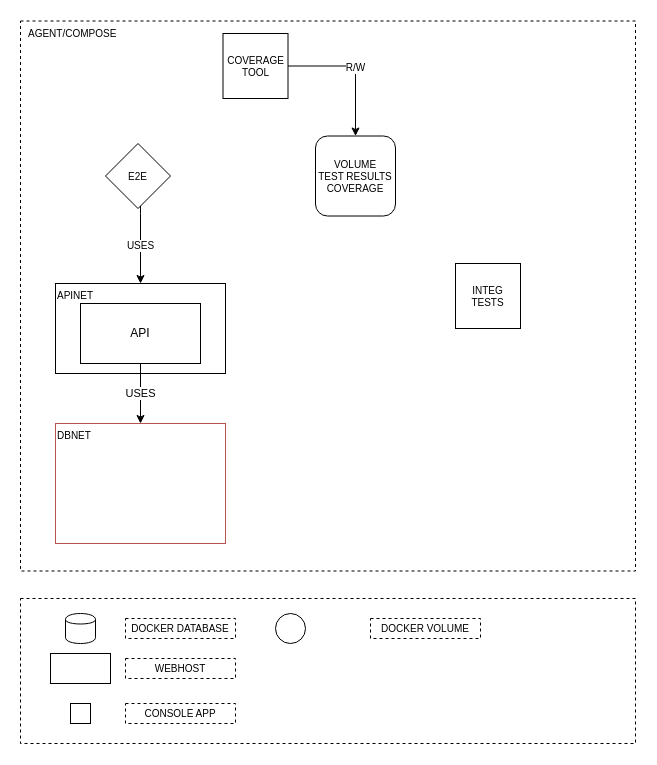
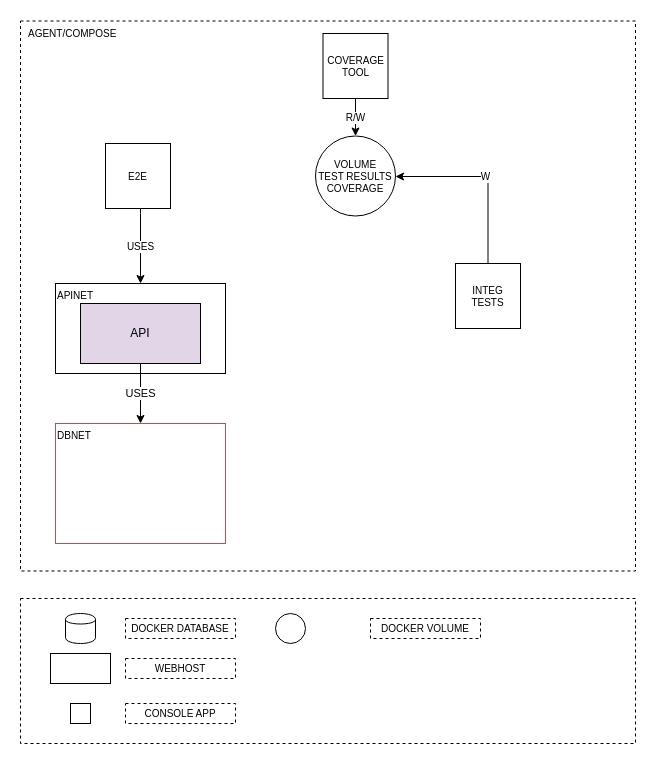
node "COVERAGE TOOL": moved (256, 66) -> (356, 66)
node "E2E": shape diamond -> rectangle
node "VOLUME TEST RESULTS COVERAGE": shape rounded rectangle -> ellipse
edge "INTEG TESTS" -> "VOLUME TEST RESULTS COVERAGE": added, label "W"
node "API": fillcolor #ffffff -> #e1d5e7
